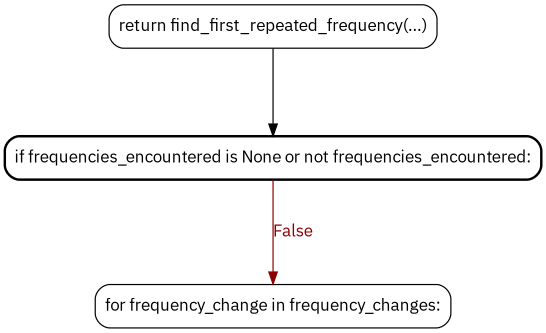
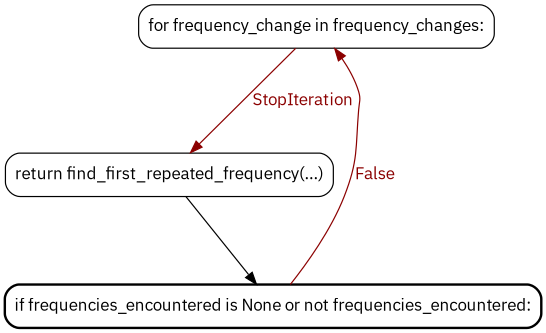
edge "for frequency_change in frequency_changes:" -> "return find_first_repeated_frequency(...)": added, label "StopIteration"
